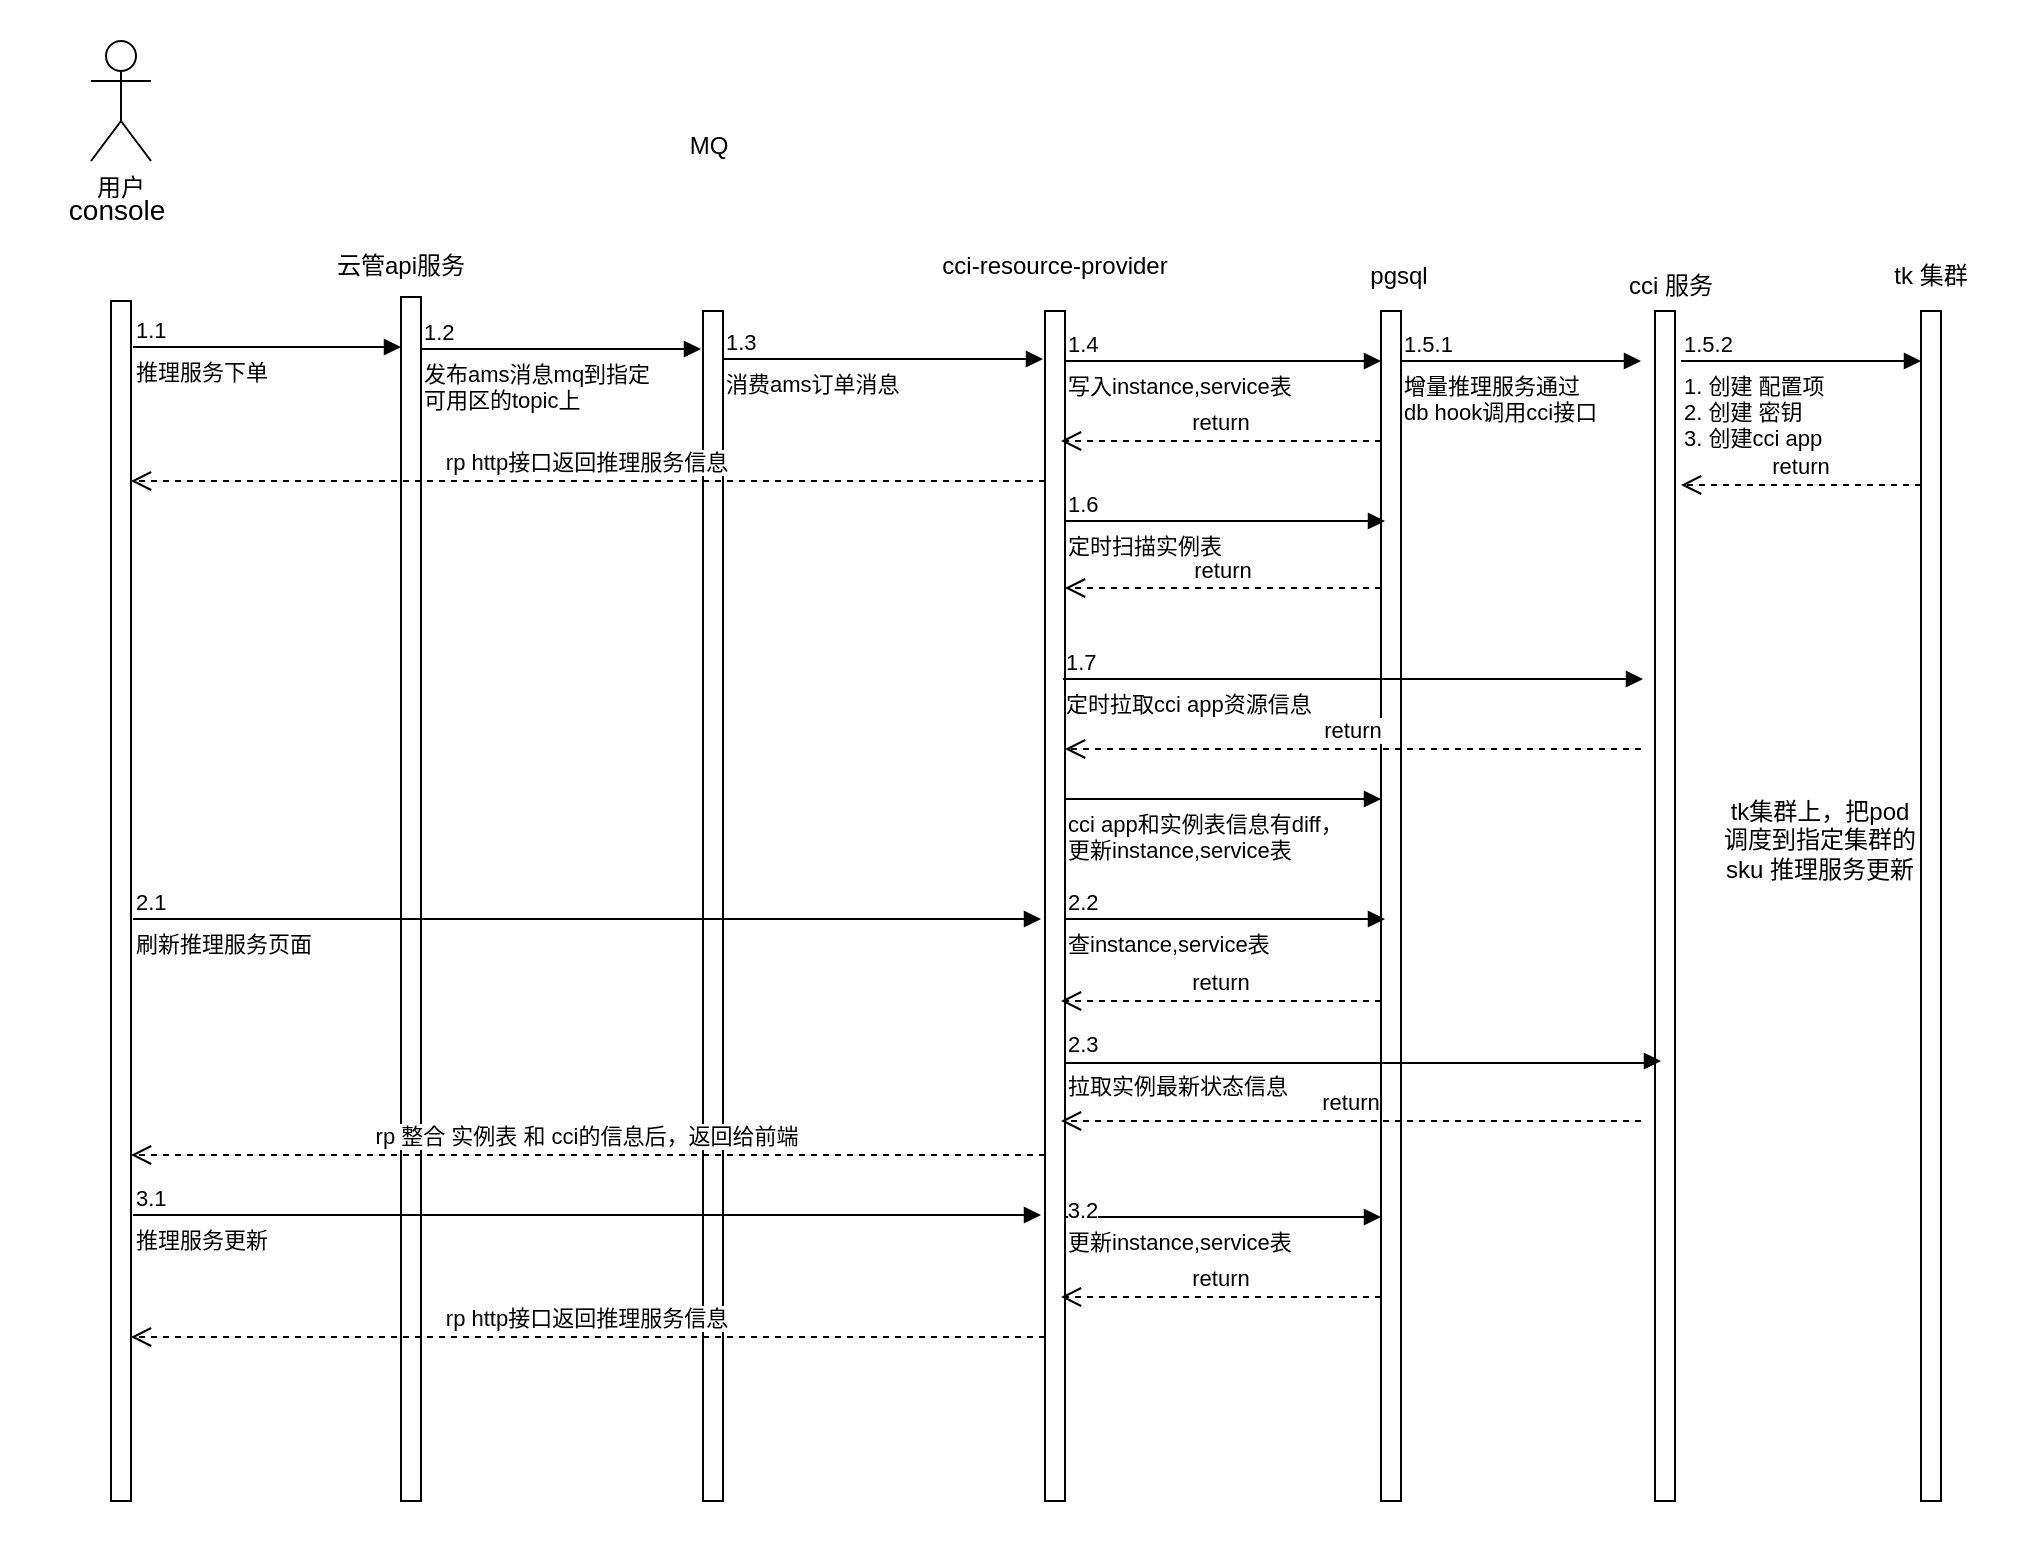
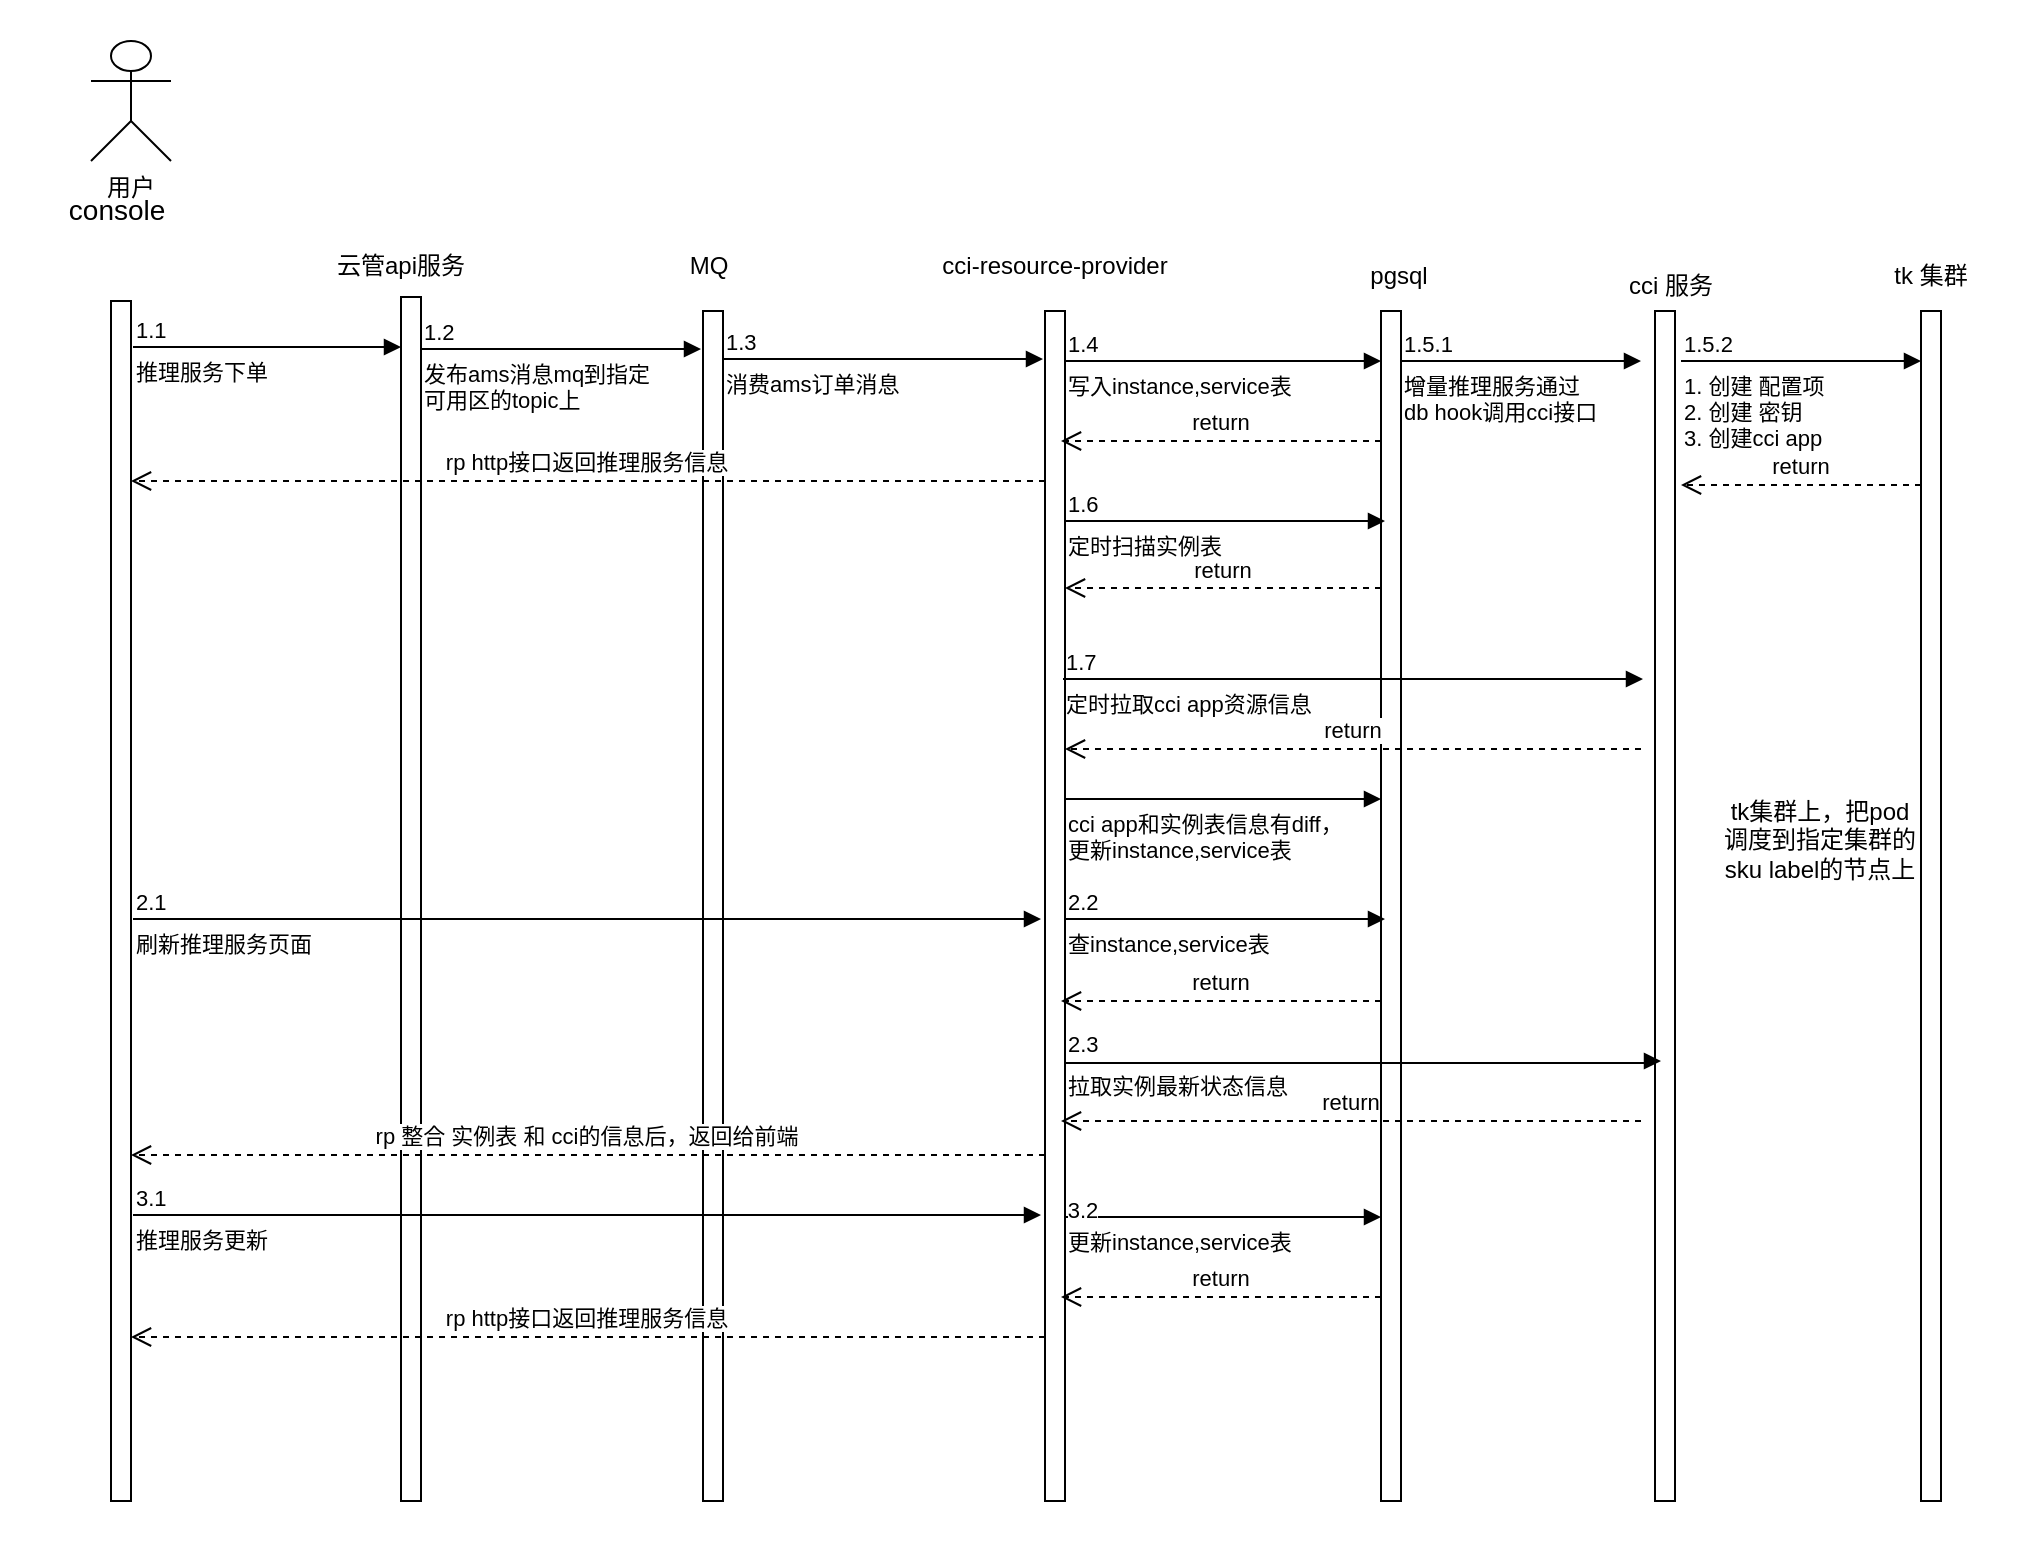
node "用户": size 60x120 -> 80x120
node "MQ": moved (709, 147) -> (709, 267)
node "tk集群上，把pod调度到指定集群的 sku 推理服务更新": label "tk集群上，把pod调度到指定集群的 sku 推理服务更新" -> "tk集群上，把pod调度到指定集群的 sku label的节点上"
